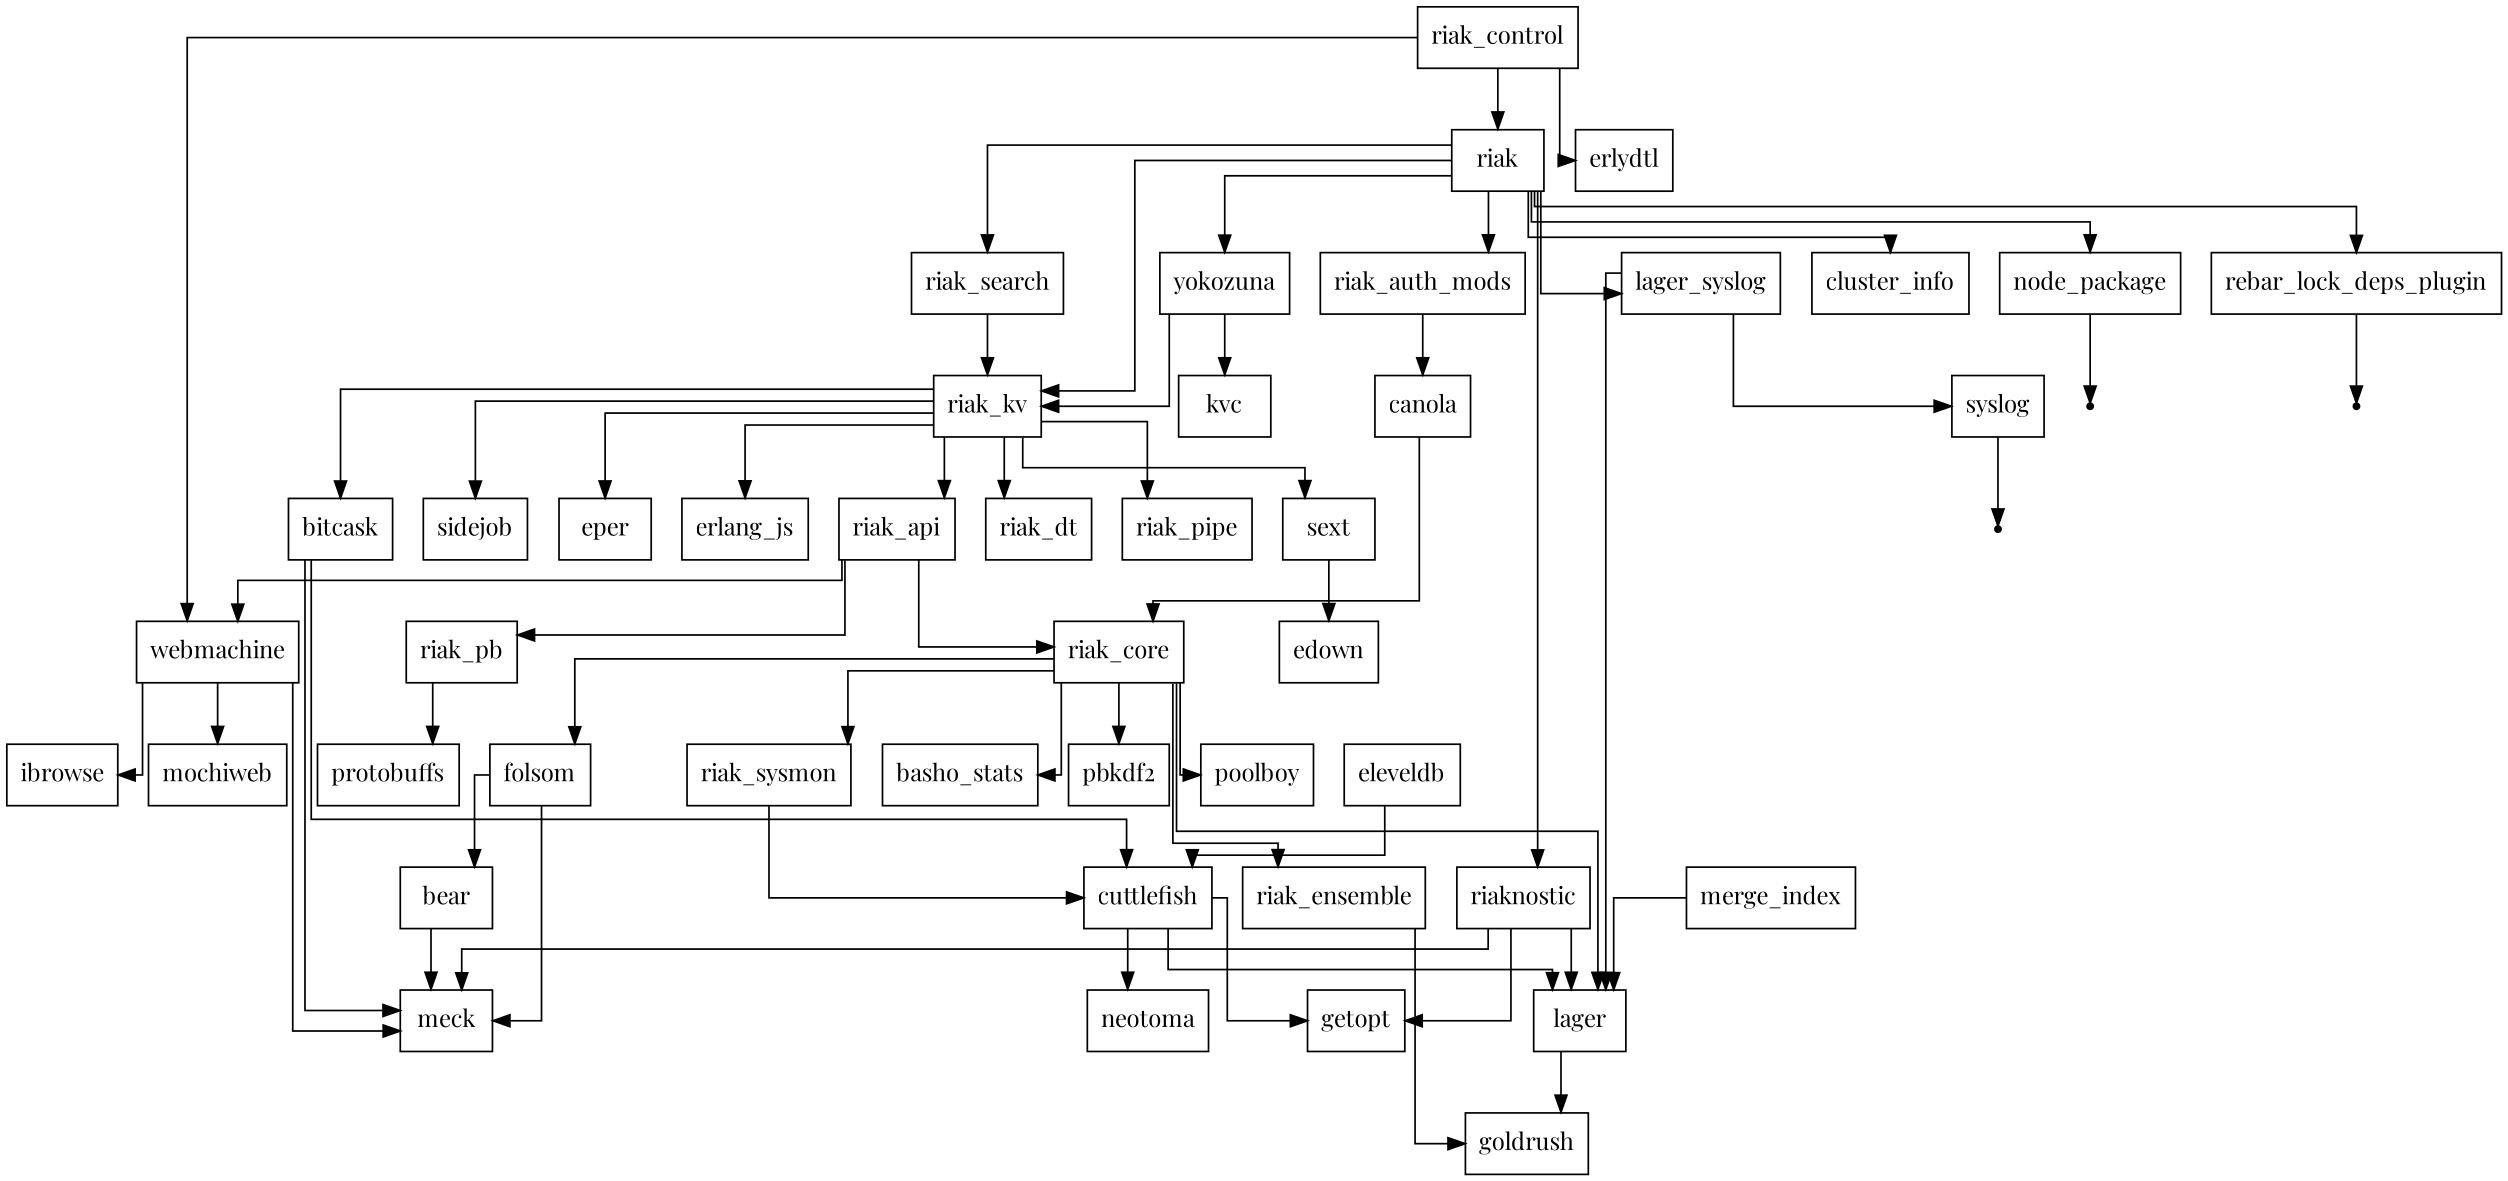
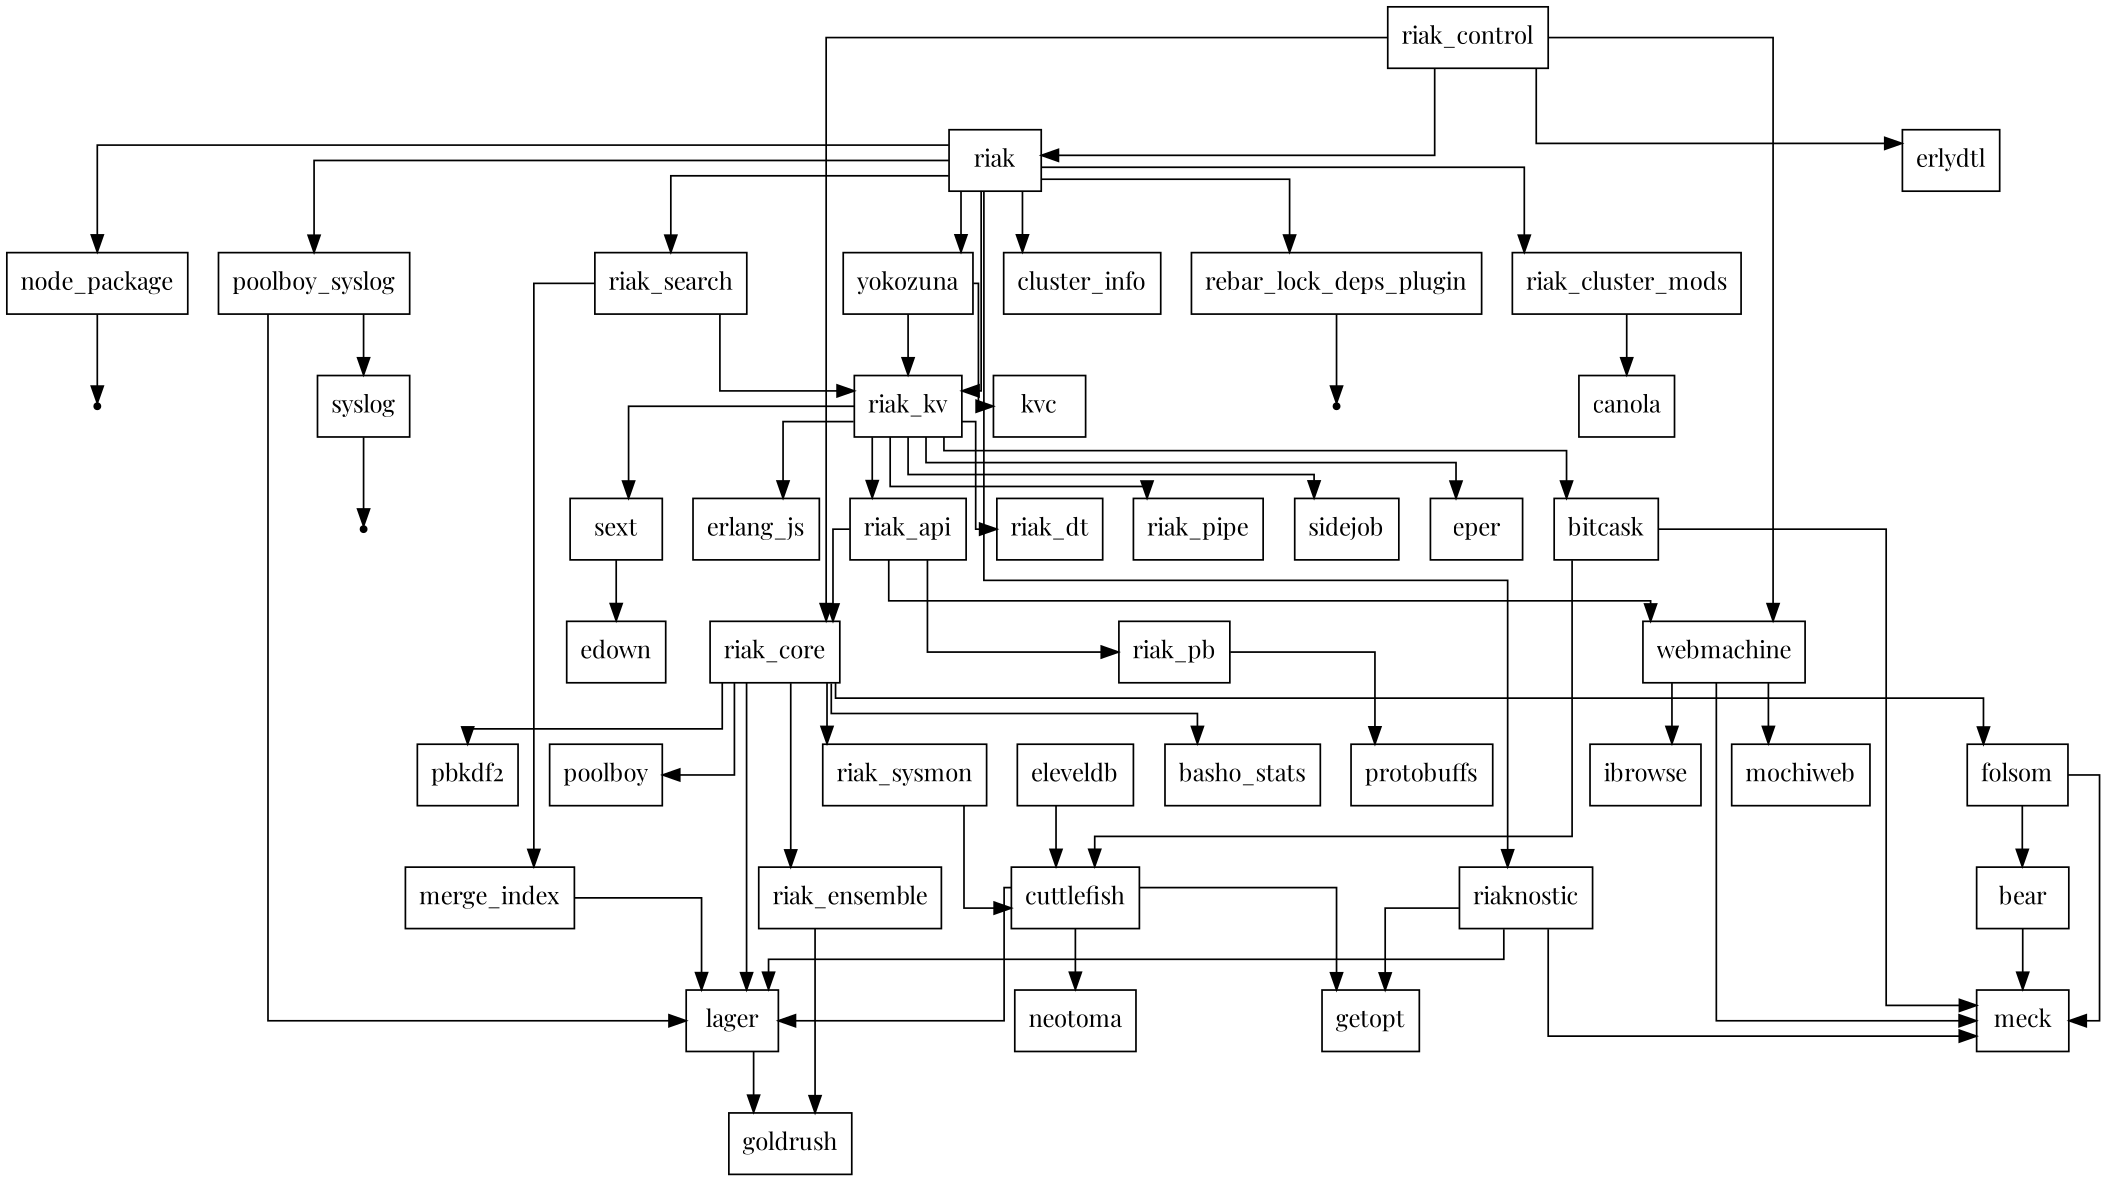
node "riak_auth_mods": label "riak_auth_mods" -> "riak_cluster_mods"
node "lager_syslog": label "lager_syslog" -> "poolboy_syslog"
edge "riak_search" -> "merge_index": added
edge "canola" -> "riak_core": now "riak_control" -> "riak_core"
